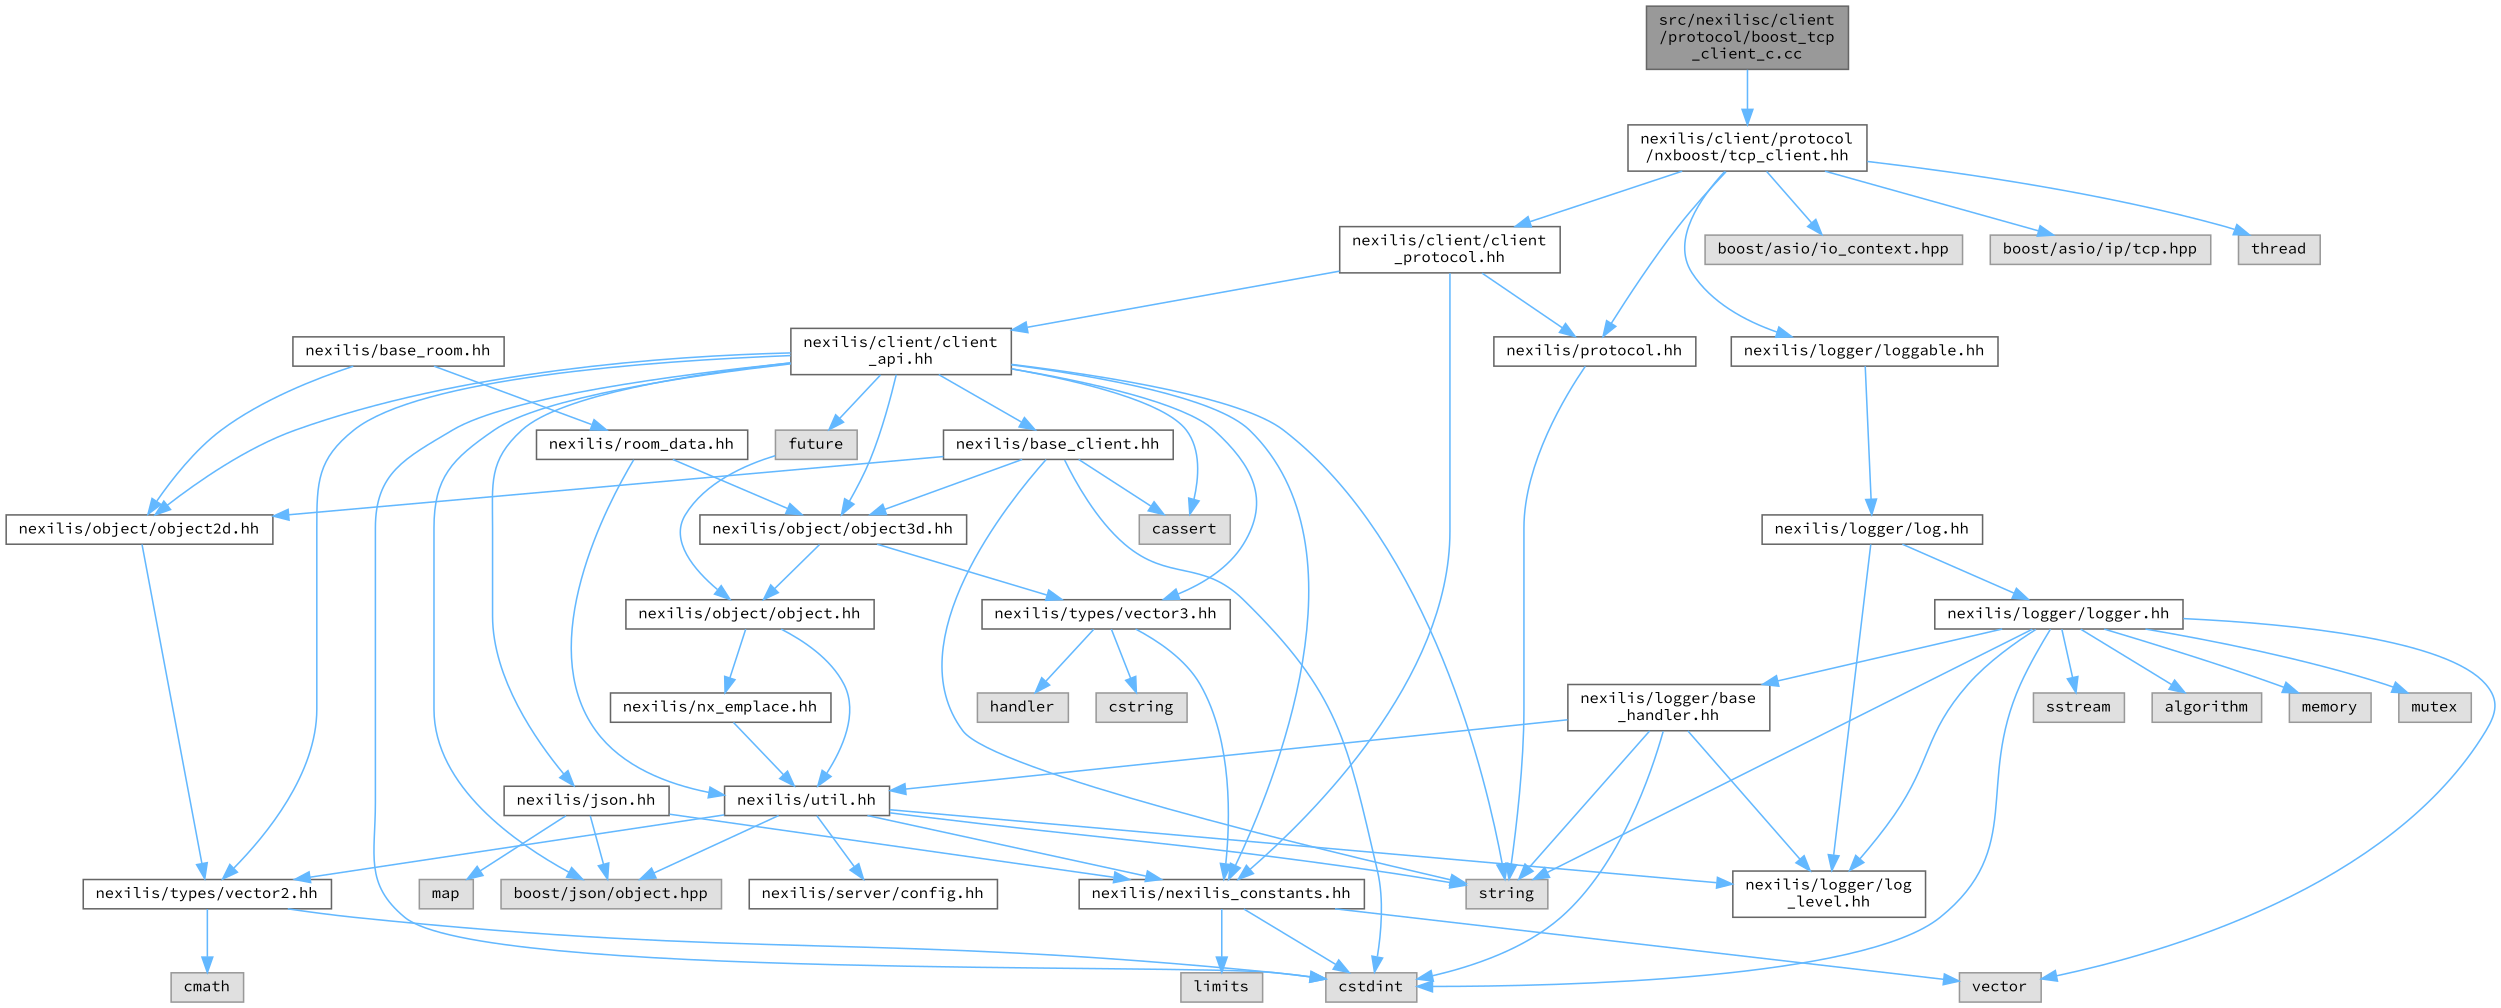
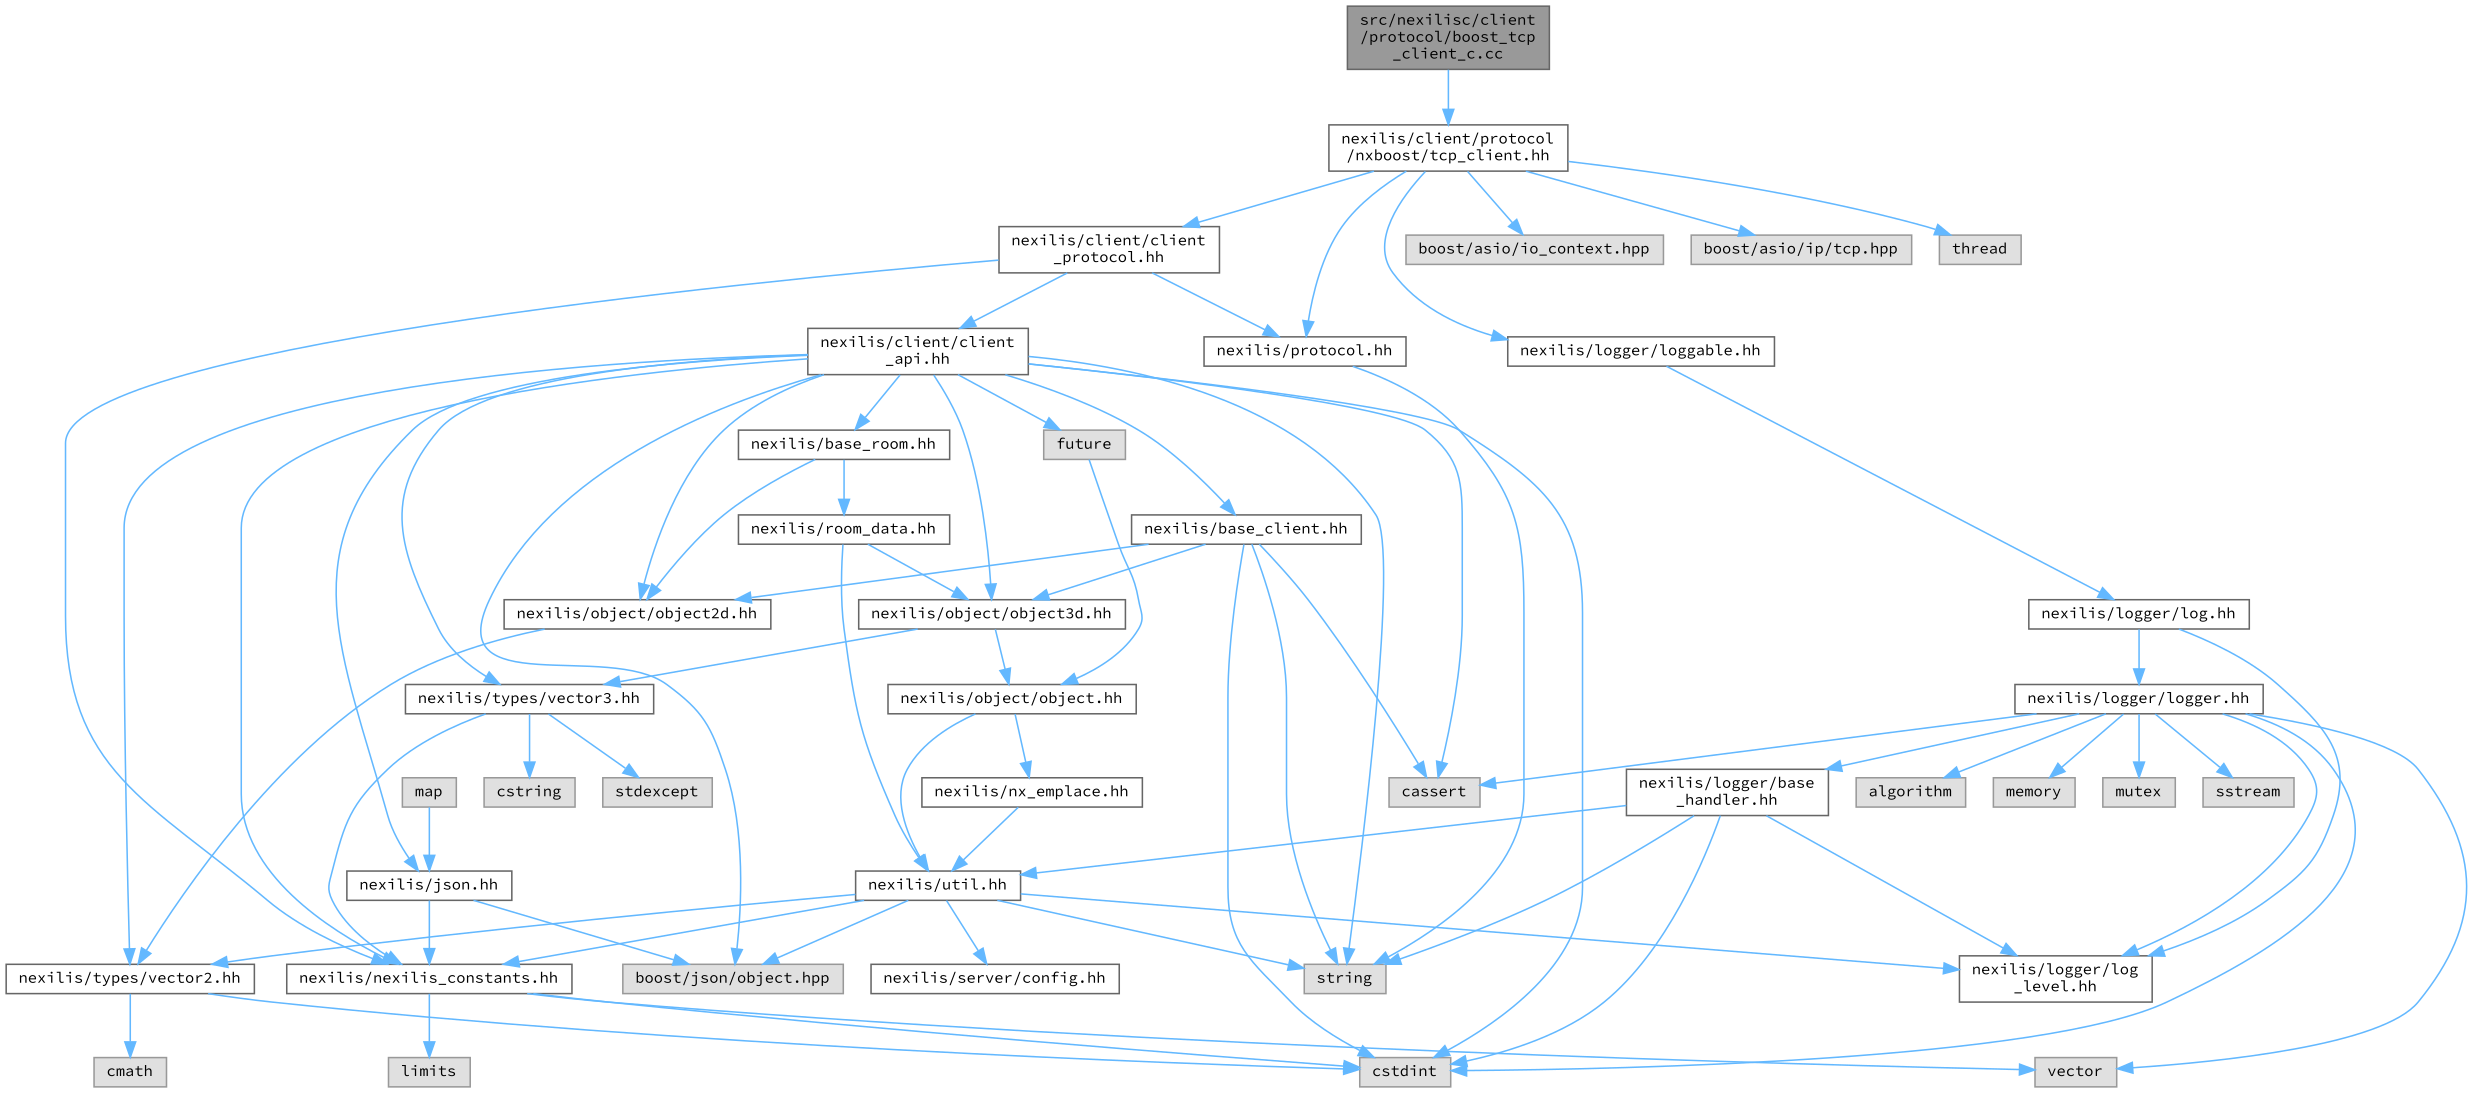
edge "nexilis/client/client _api.hh" -> "nexilis/base_room.hh": added
node "handler": label "handler" -> "stdexcept"
edge "nexilis/logger/logger.hh" -> "string": now "nexilis/logger/logger.hh" -> "cassert"
edge "nexilis/json.hh" -> "map": reversed
